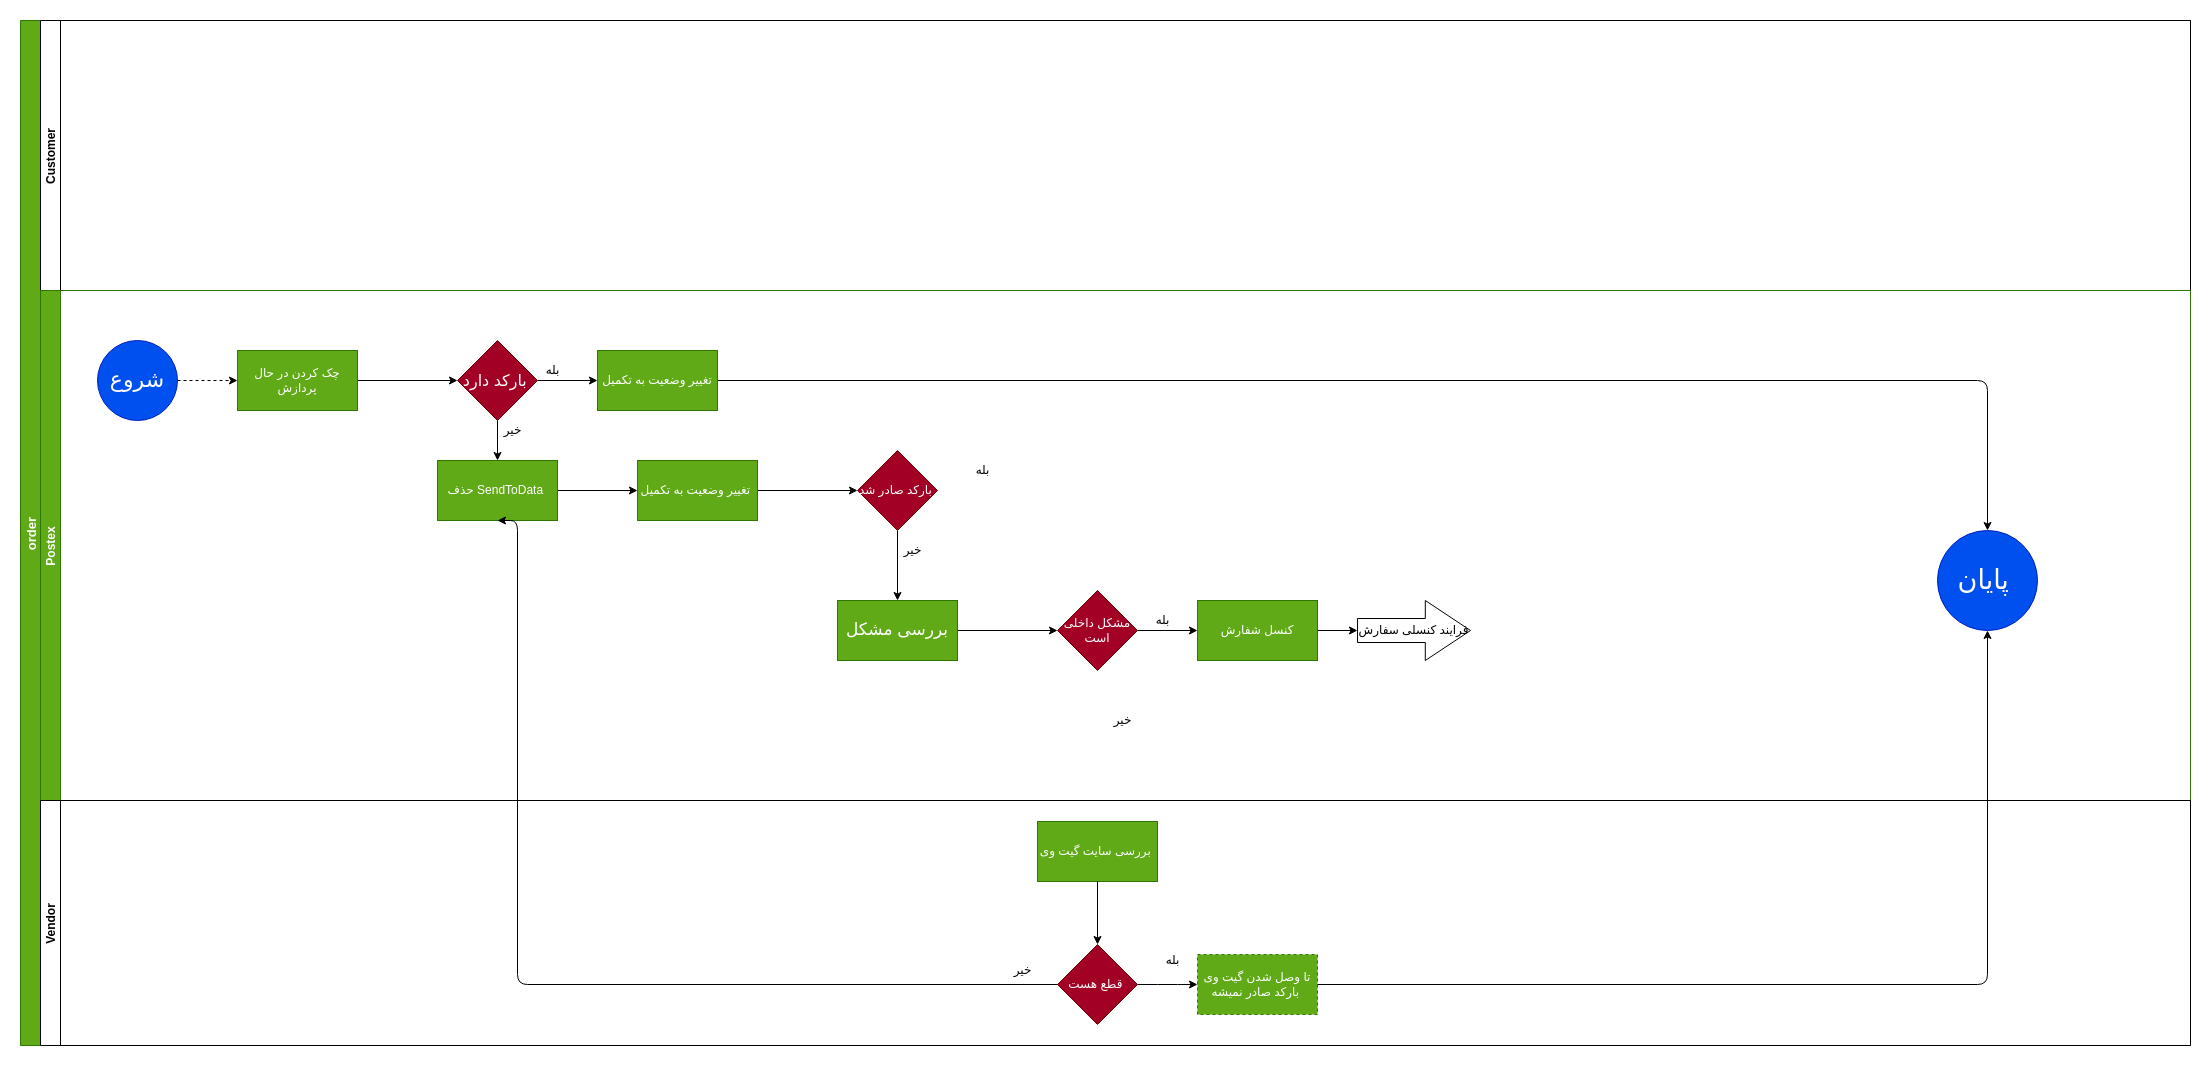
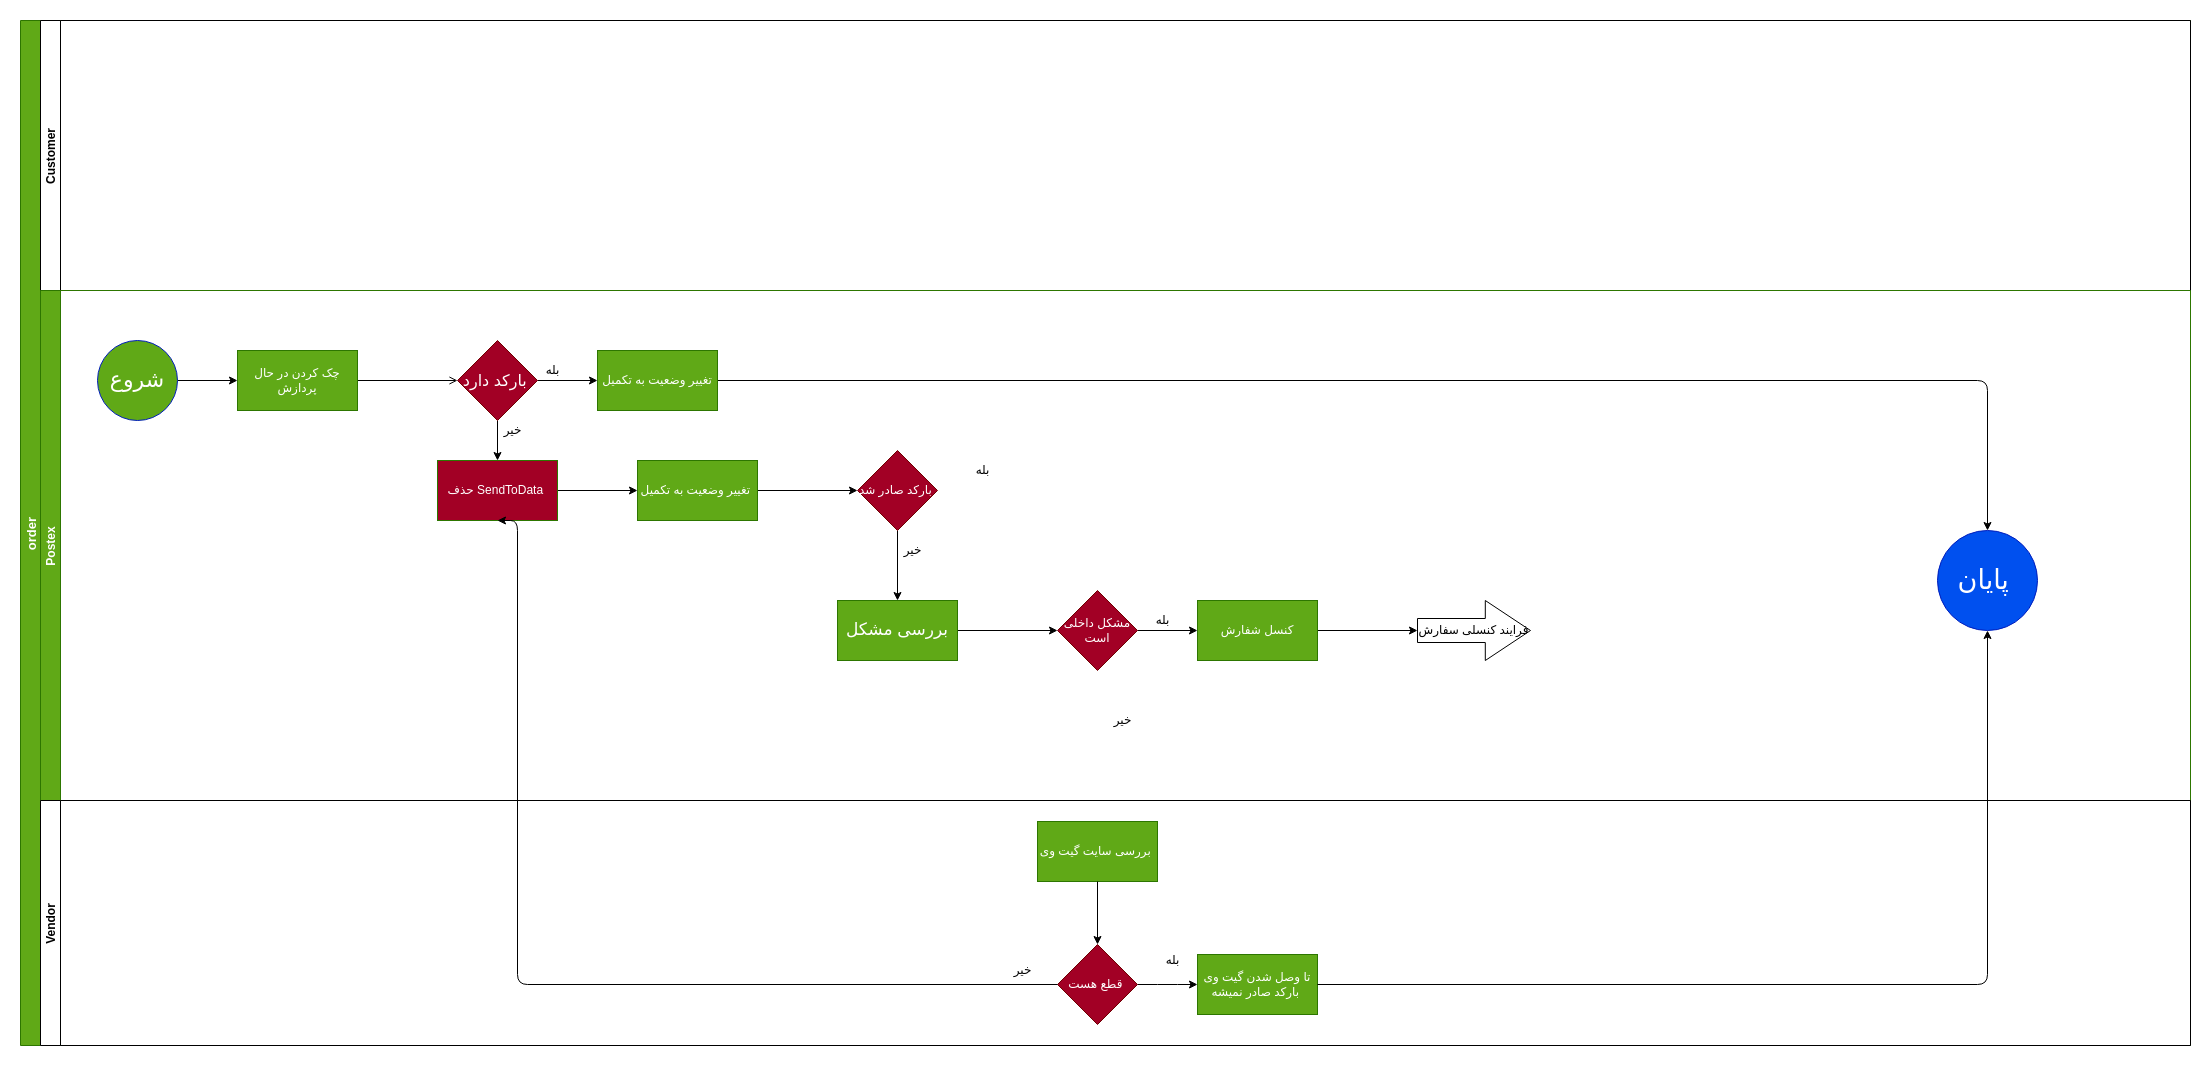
node "شروع": fillcolor #0050ef -> #60a917
edge "شروع" -> "چک کردن در حال پردازش": style dashed -> solid
edge "چک کردن در حال پردازش" -> "بارکد دارد": arrowhead classic -> open
node "حذف SendToData": fillcolor #60a917 -> #a20025
node "فرایند کنسلی سفارش": moved (1414, 631) -> (1474, 631)
node "تا وصل شدن گیت وی بارکد صادر نمیشه": style dashed -> solid
